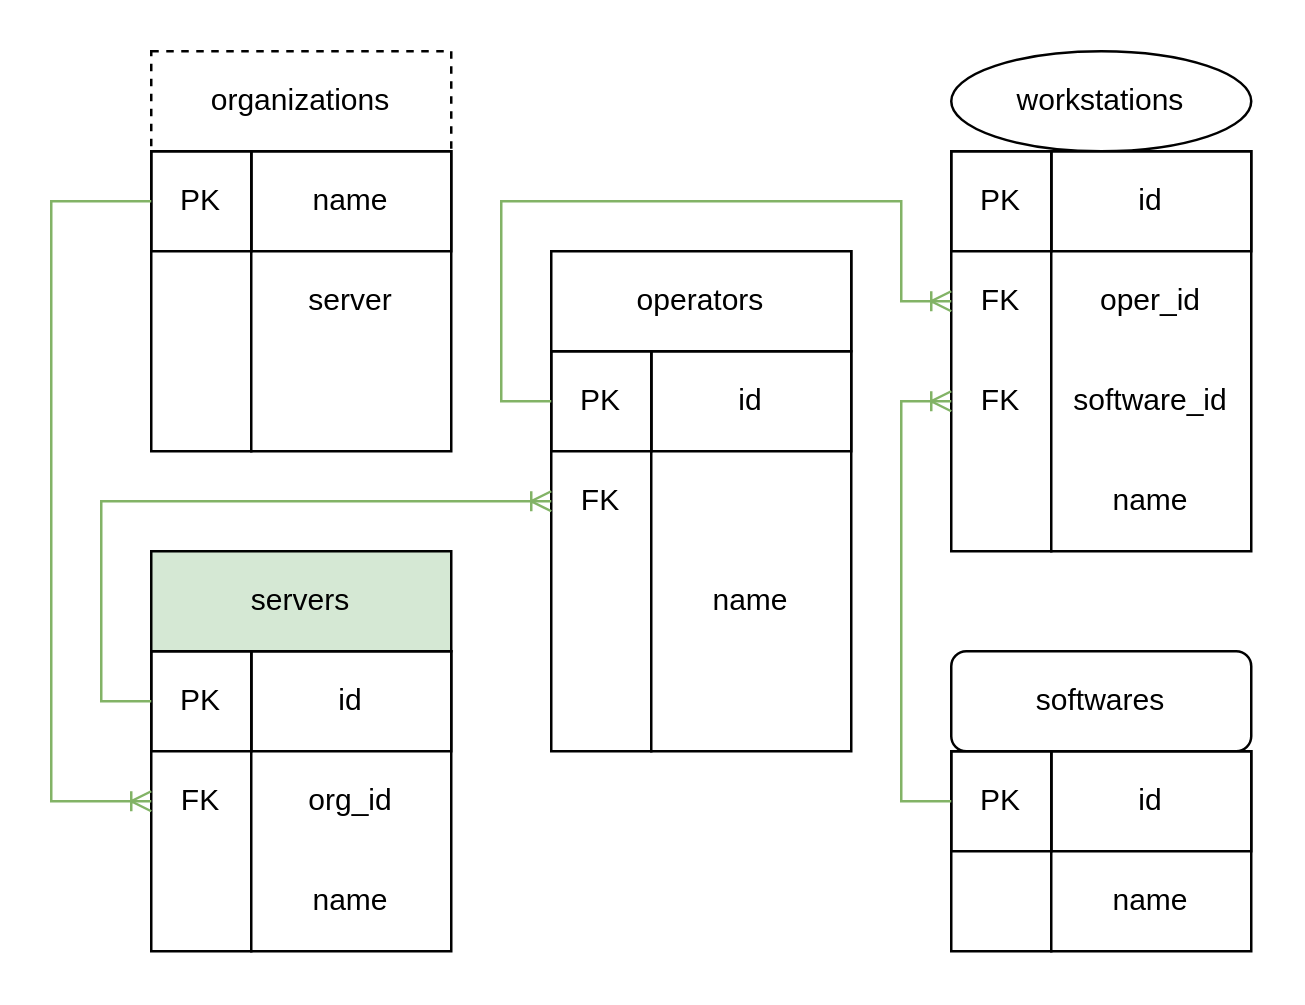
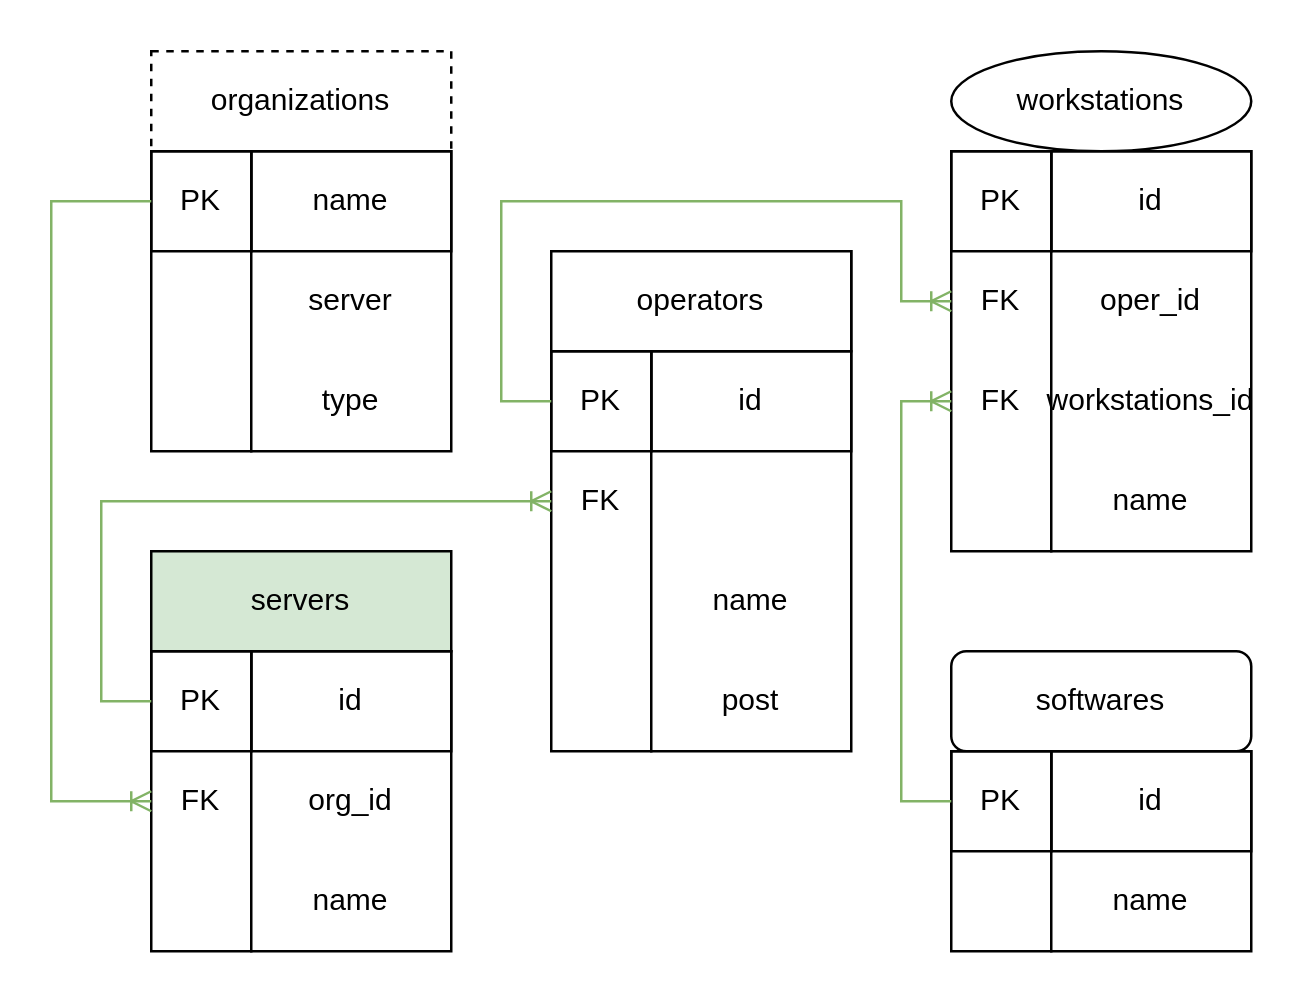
node "type": added
node "software_id": label "software_id" -> "workstations_id"
node "post": added
